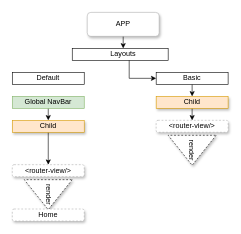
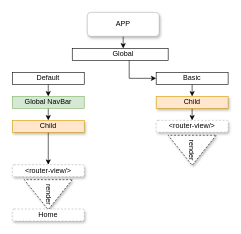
node "Layouts": label "Layouts" -> "Global"
edge "Default" -> "Global NavBar": added
